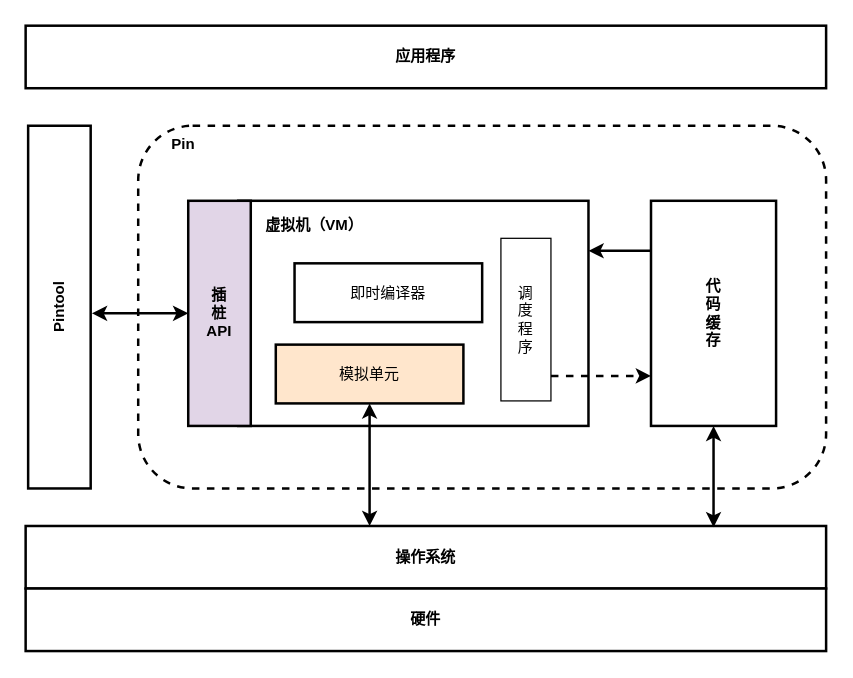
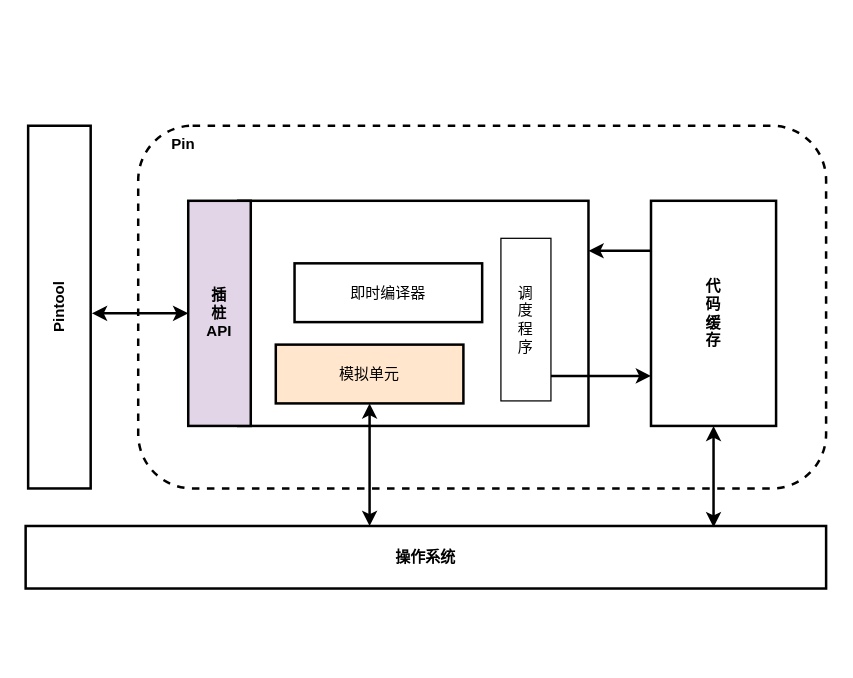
node "应用程序": removed
node "虚拟机（VM）": removed
edge "调 度 程 序" -> "代 码 缓 存": style dashed -> solid
node "硬件": removed
